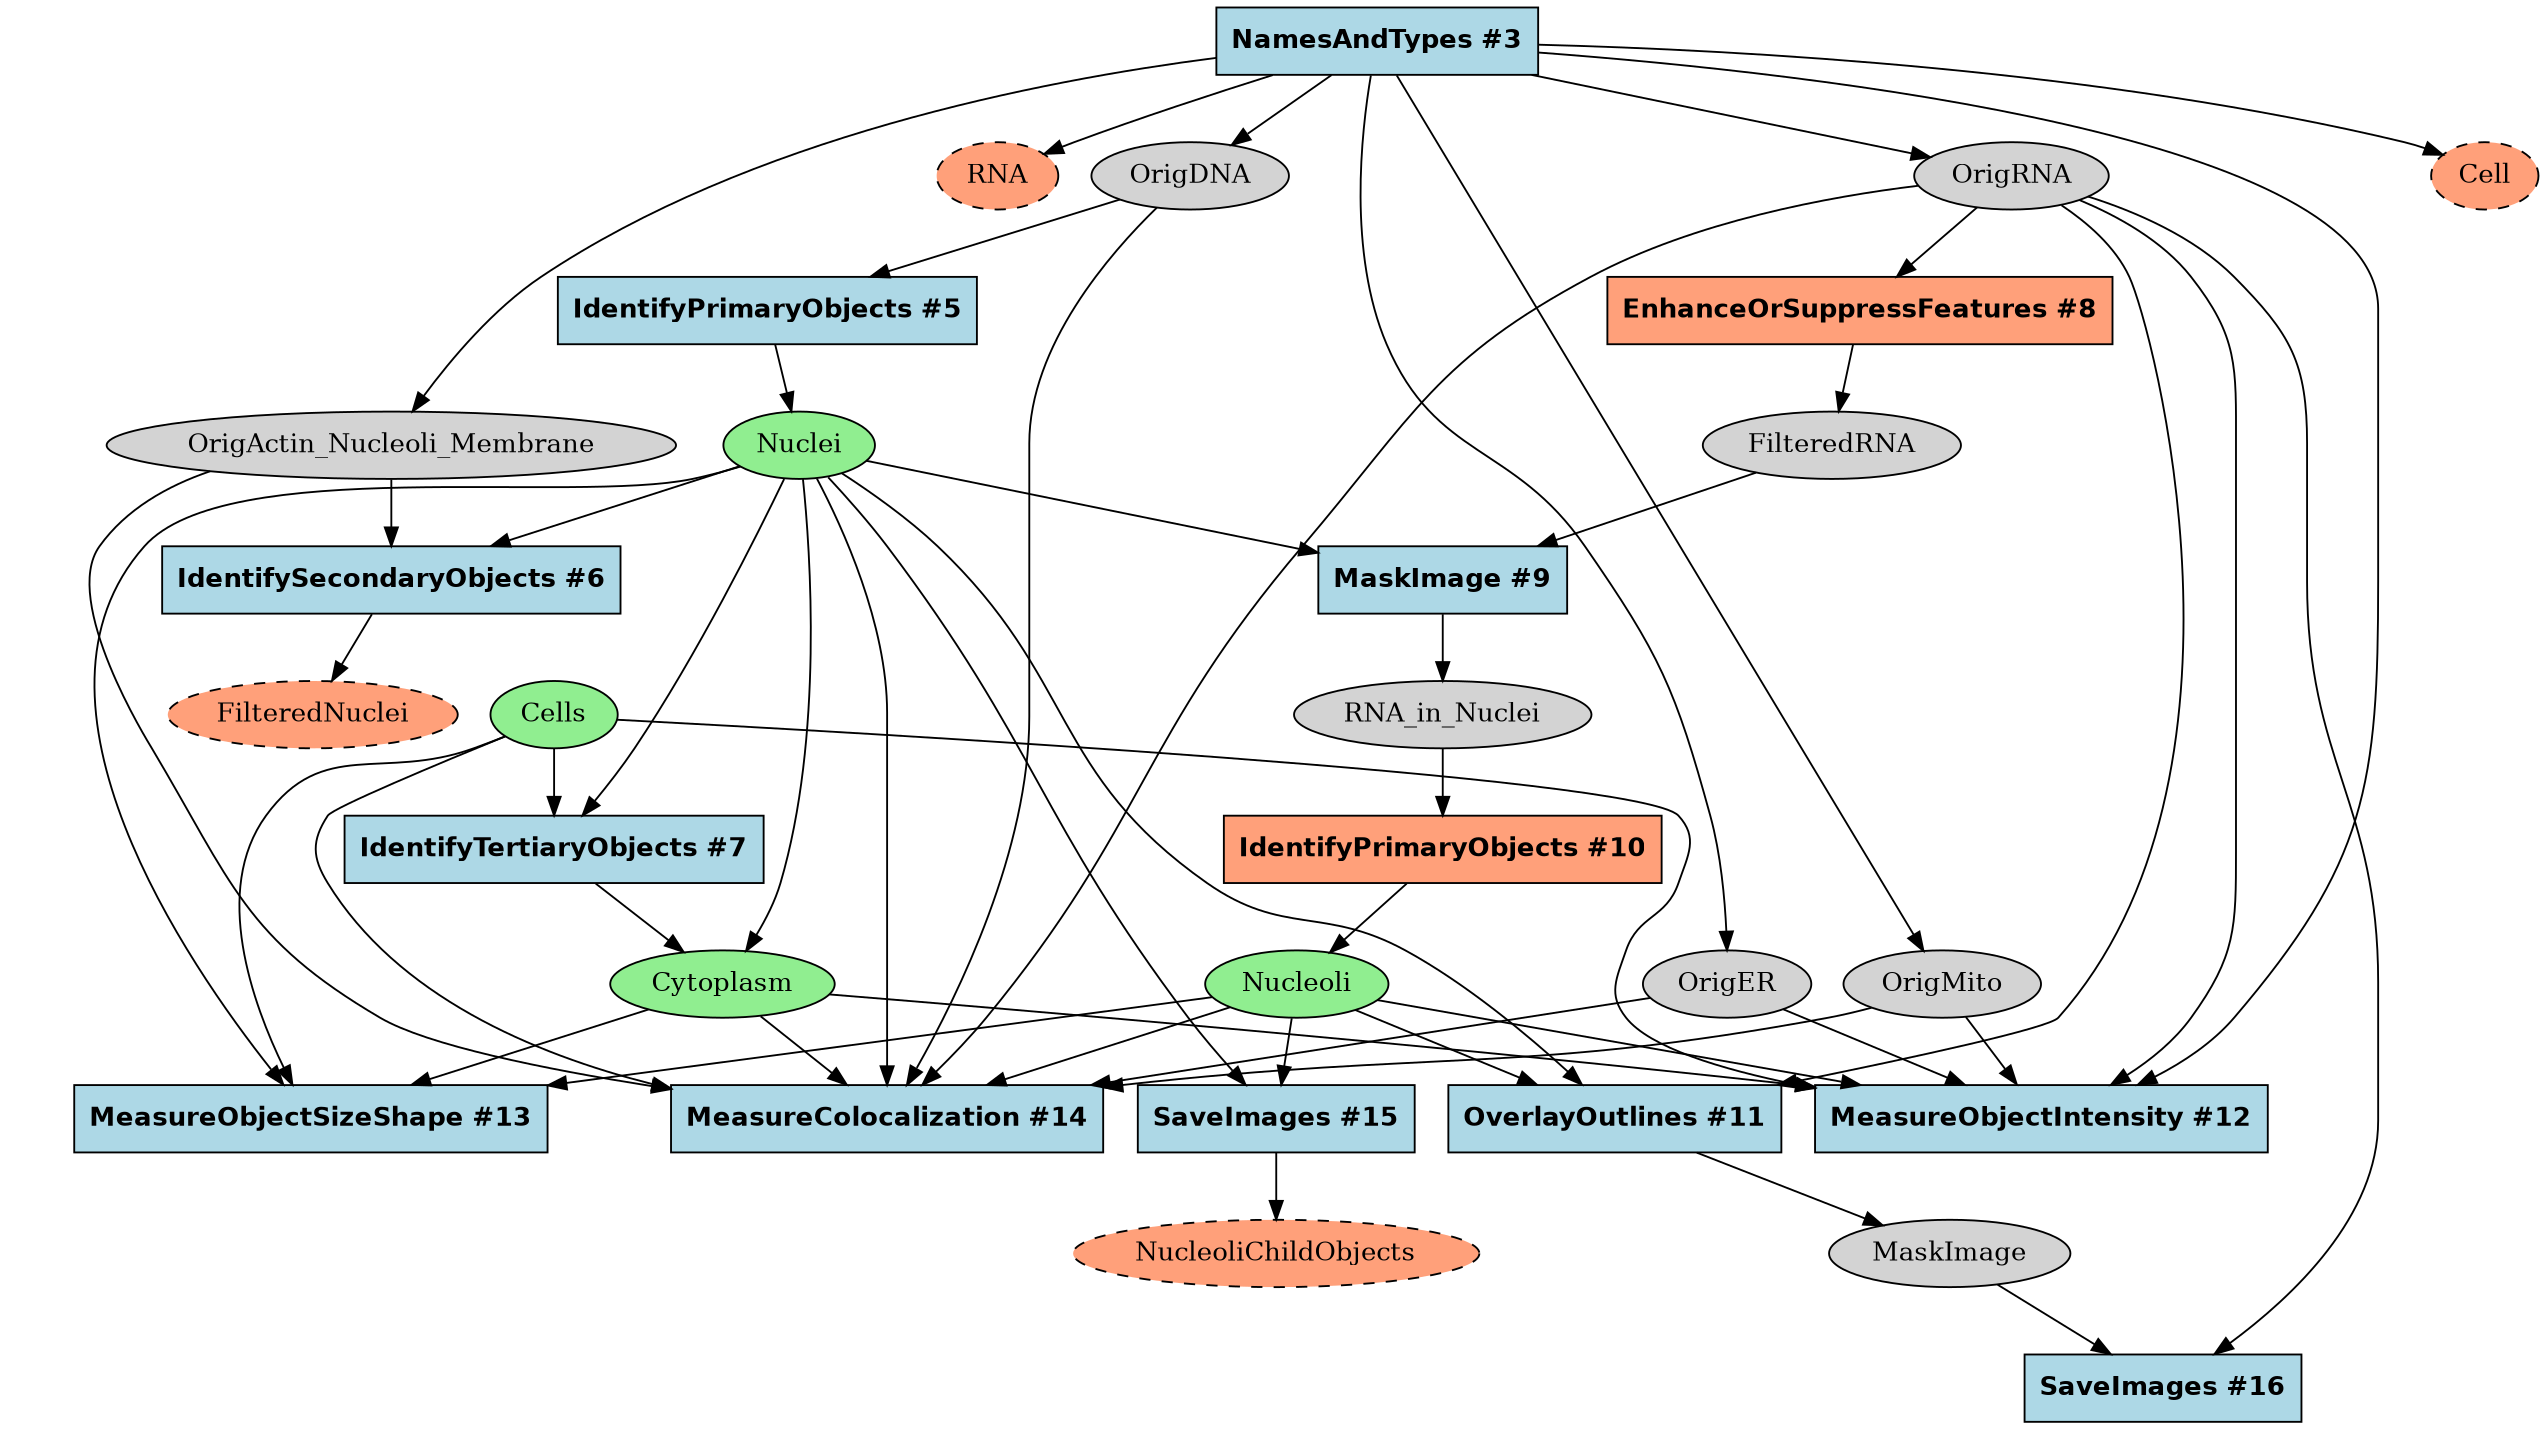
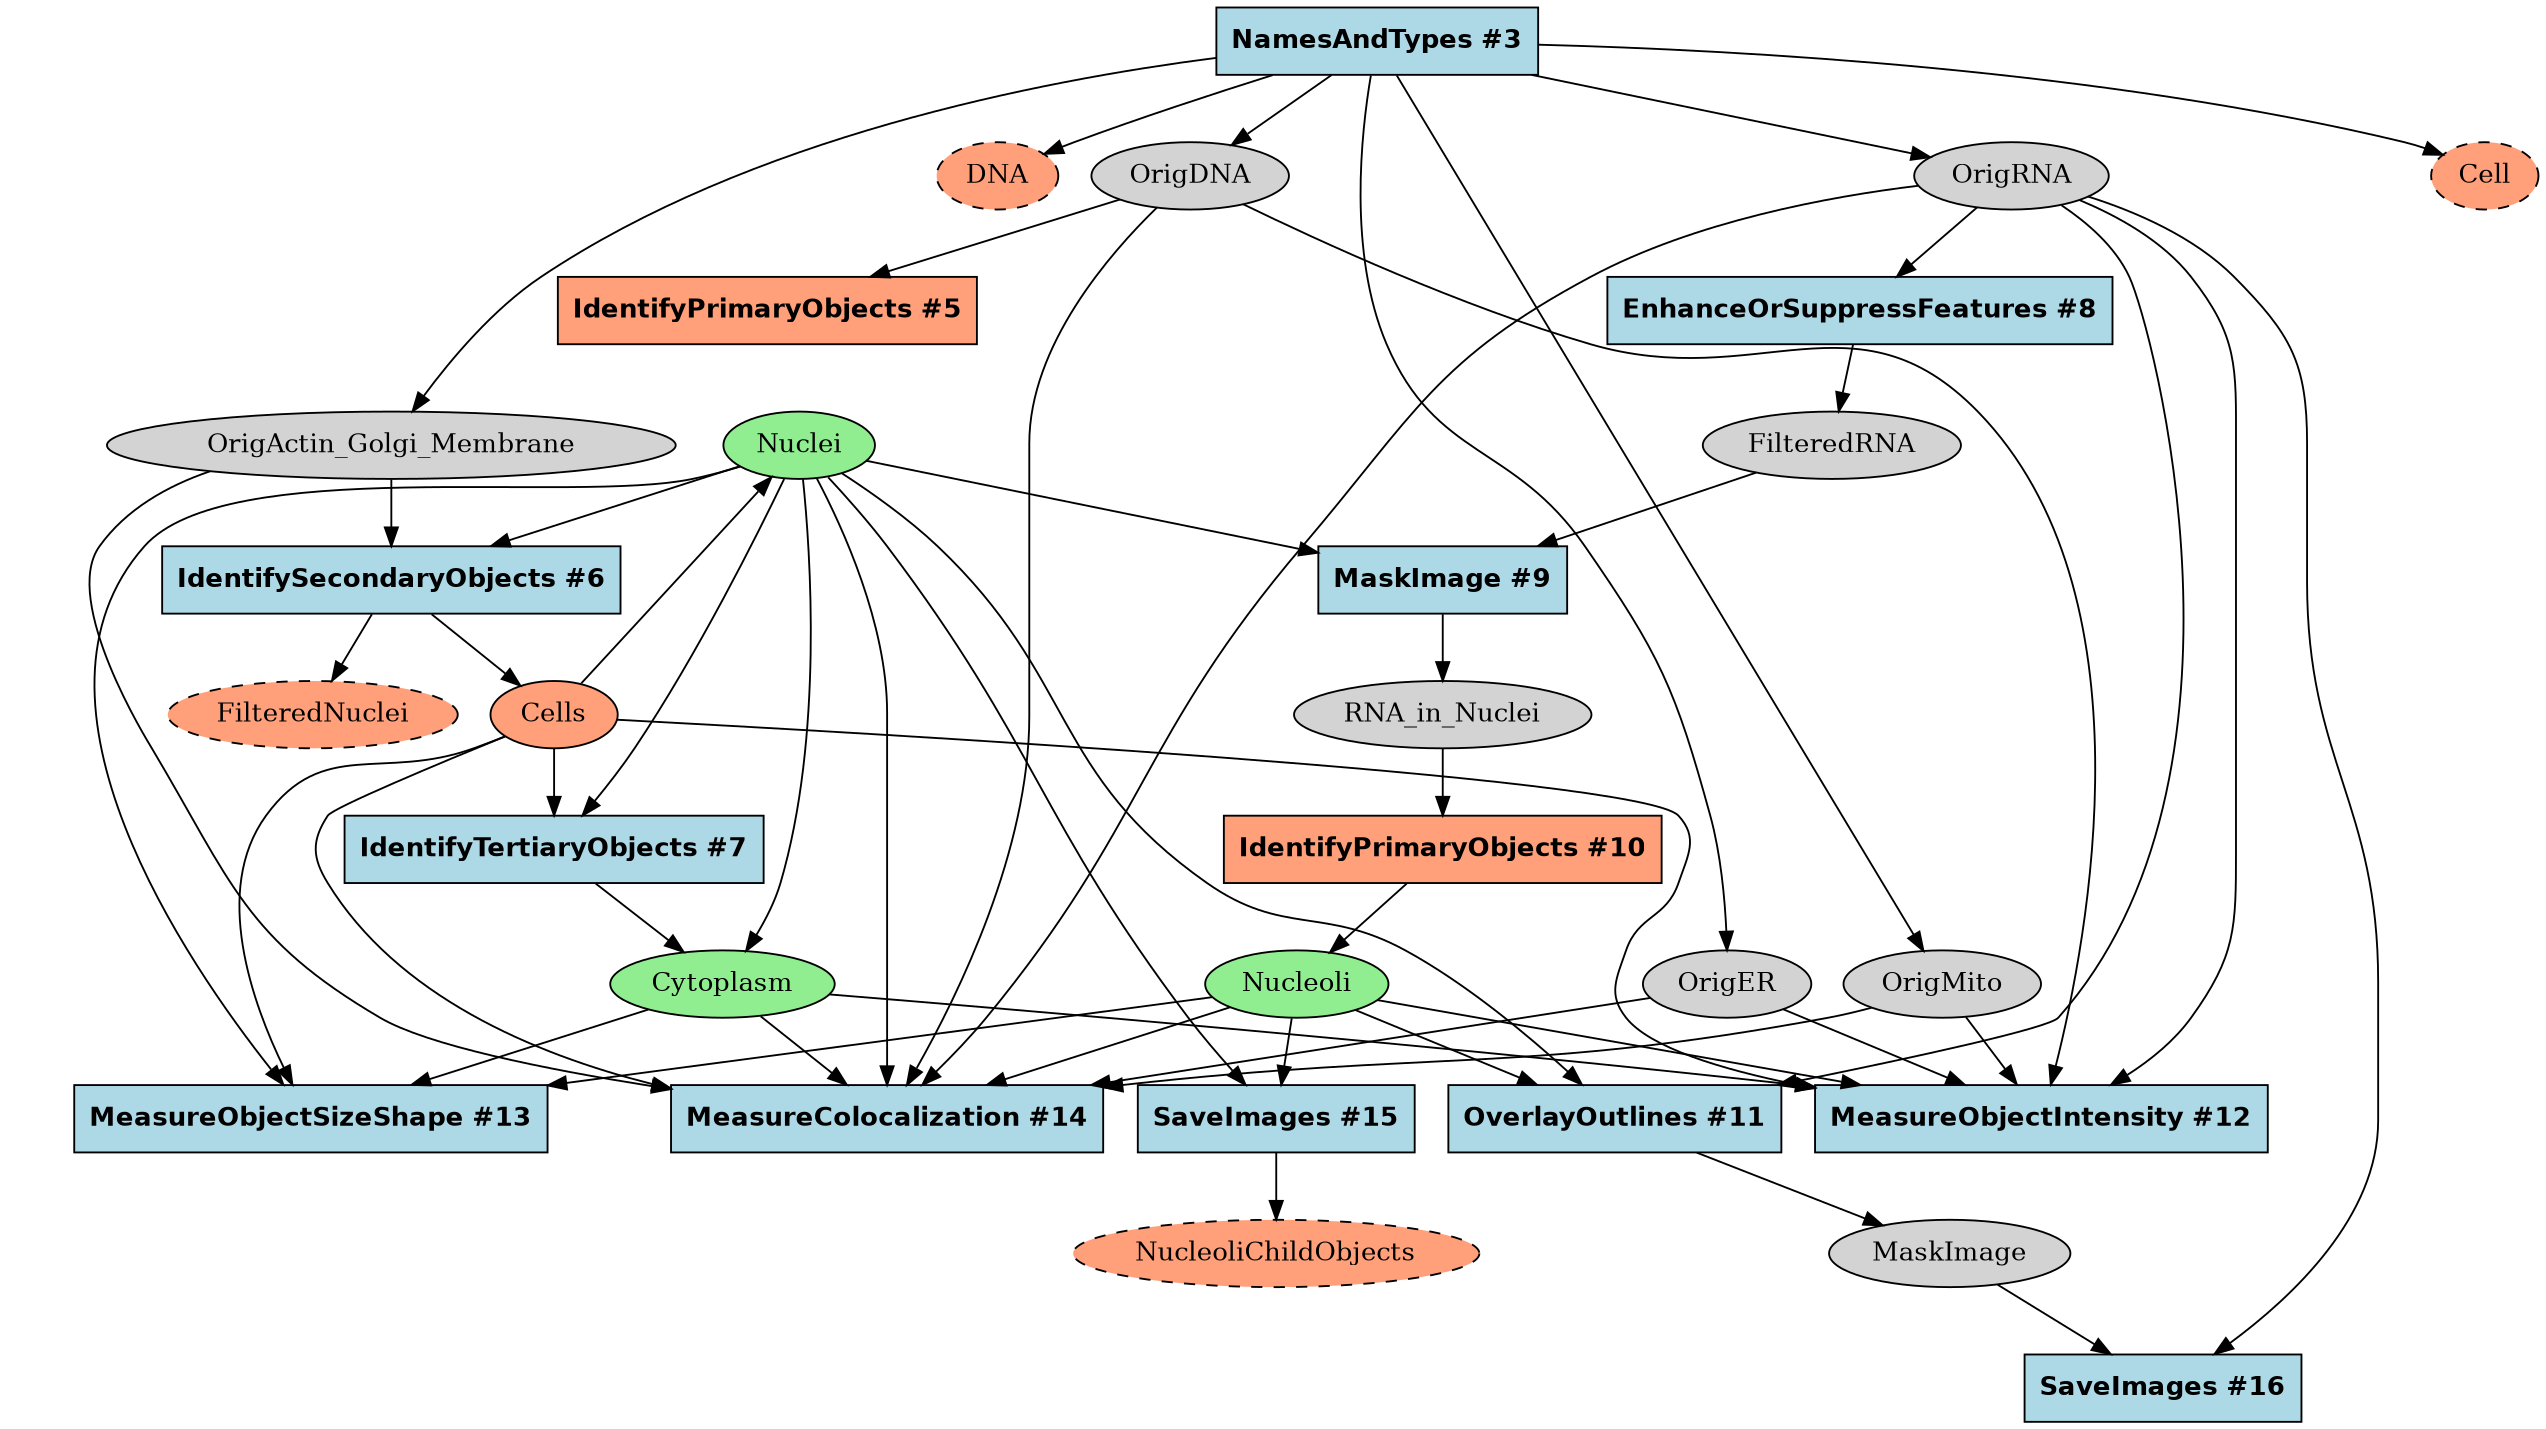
node "RNA": label "RNA" -> "DNA"
edge "NamesAndTypes #3" -> "MeasureObjectIntensity #12": now "OrigDNA" -> "MeasureObjectIntensity #12"
node "IdentifyPrimaryObjects #5": fillcolor lightblue -> lightsalmon
node "EnhanceOrSuppressFeatures #8": fillcolor lightsalmon -> lightblue
edge "IdentifyPrimaryObjects #5" -> "Nuclei": now "Cells" -> "Nuclei"
node "OrigActin_Nucleoli_Membrane": label "OrigActin_Nucleoli_Membrane" -> "OrigActin_Golgi_Membrane"
edge "IdentifySecondaryObjects #6" -> "Cells": added
node "Cells": fillcolor lightgreen -> lightsalmon
